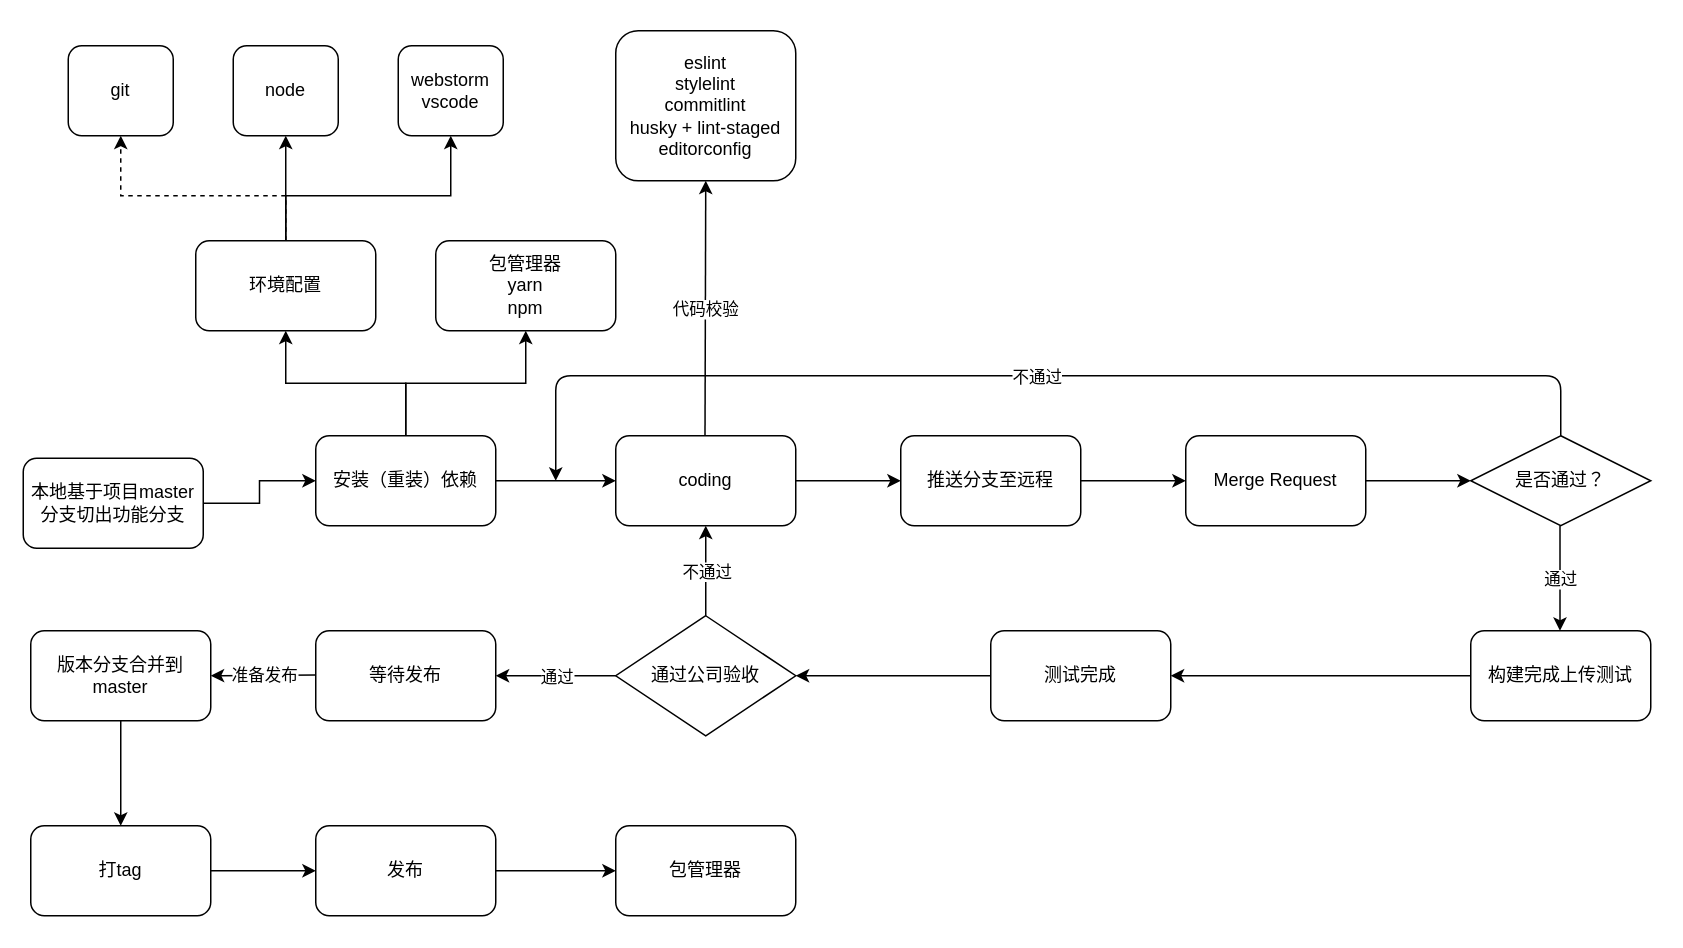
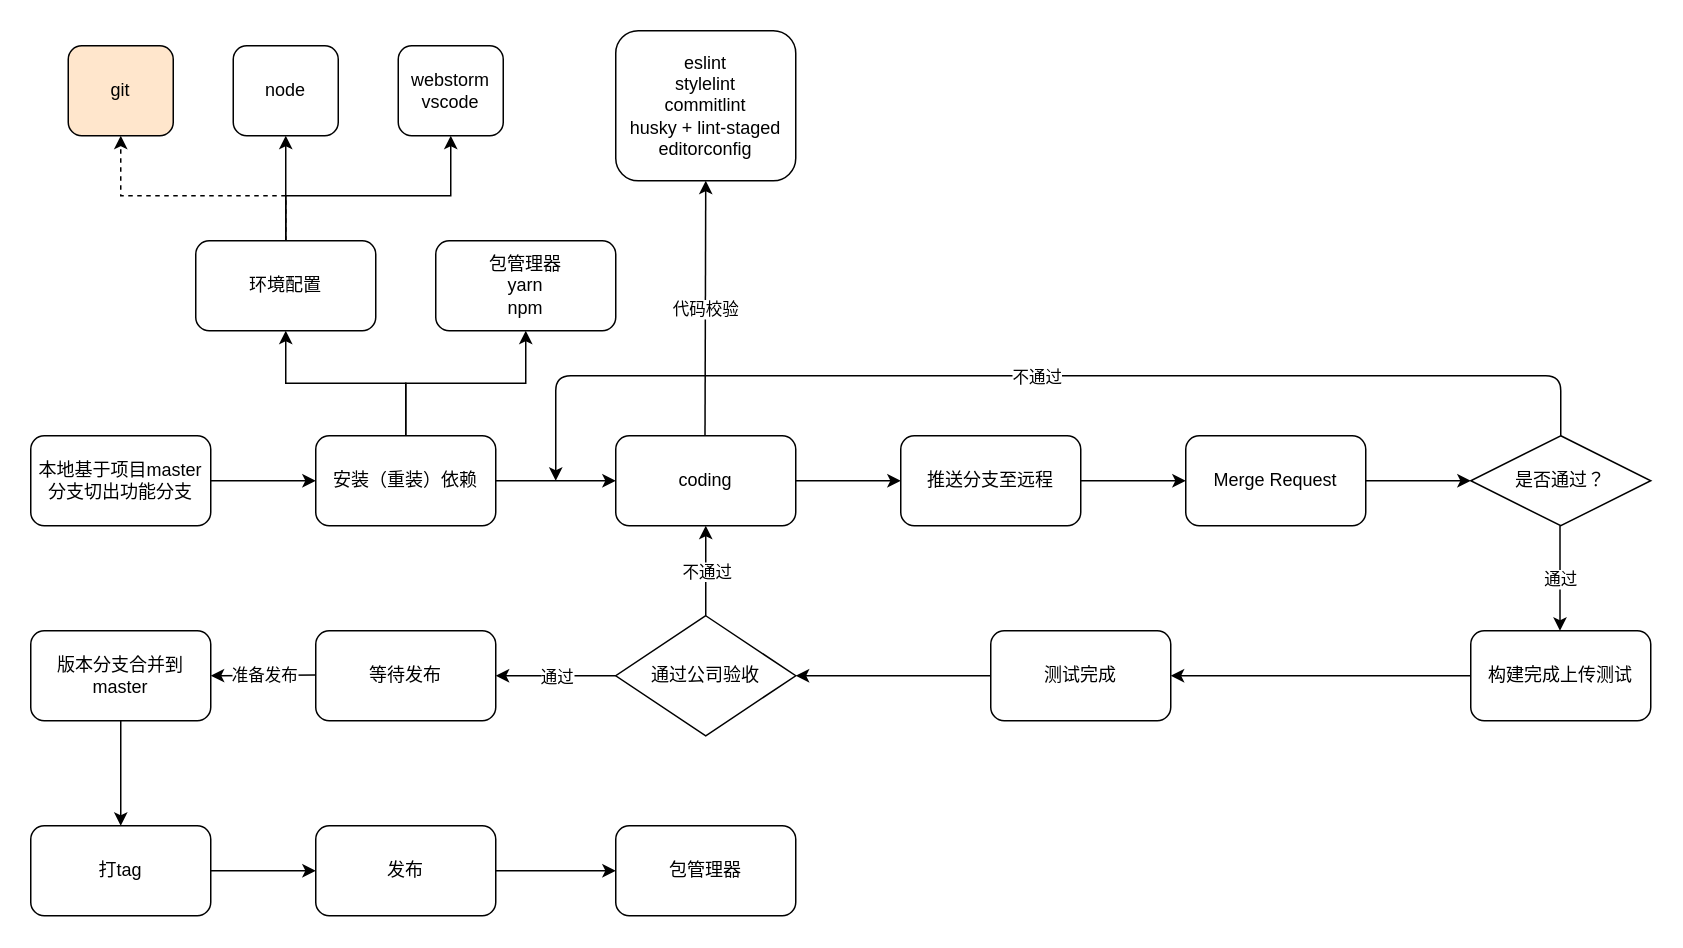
node "git": fillcolor #ffffff -> #ffe6cc
node "本地基于项目master分支切出功能分支": moved (113, 503) -> (121, 481)
